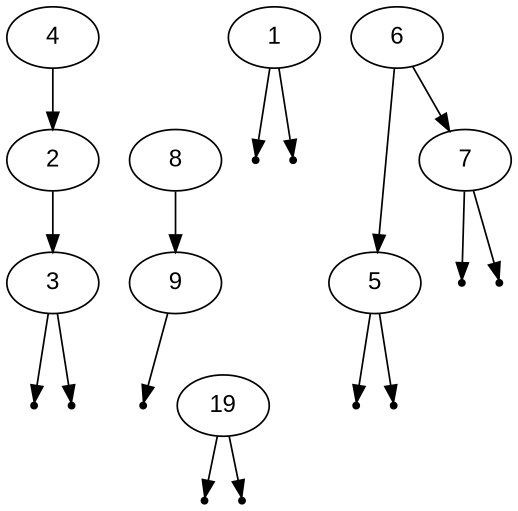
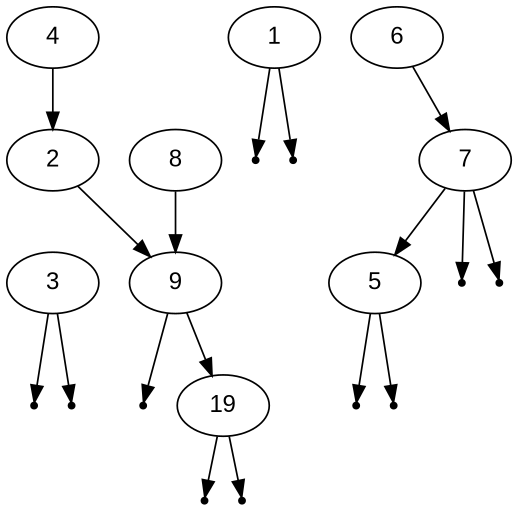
edge "6" -> "5": now "7" -> "5"
edge "2" -> "3": now "2" -> "9"
edge "9" -> "19": added
